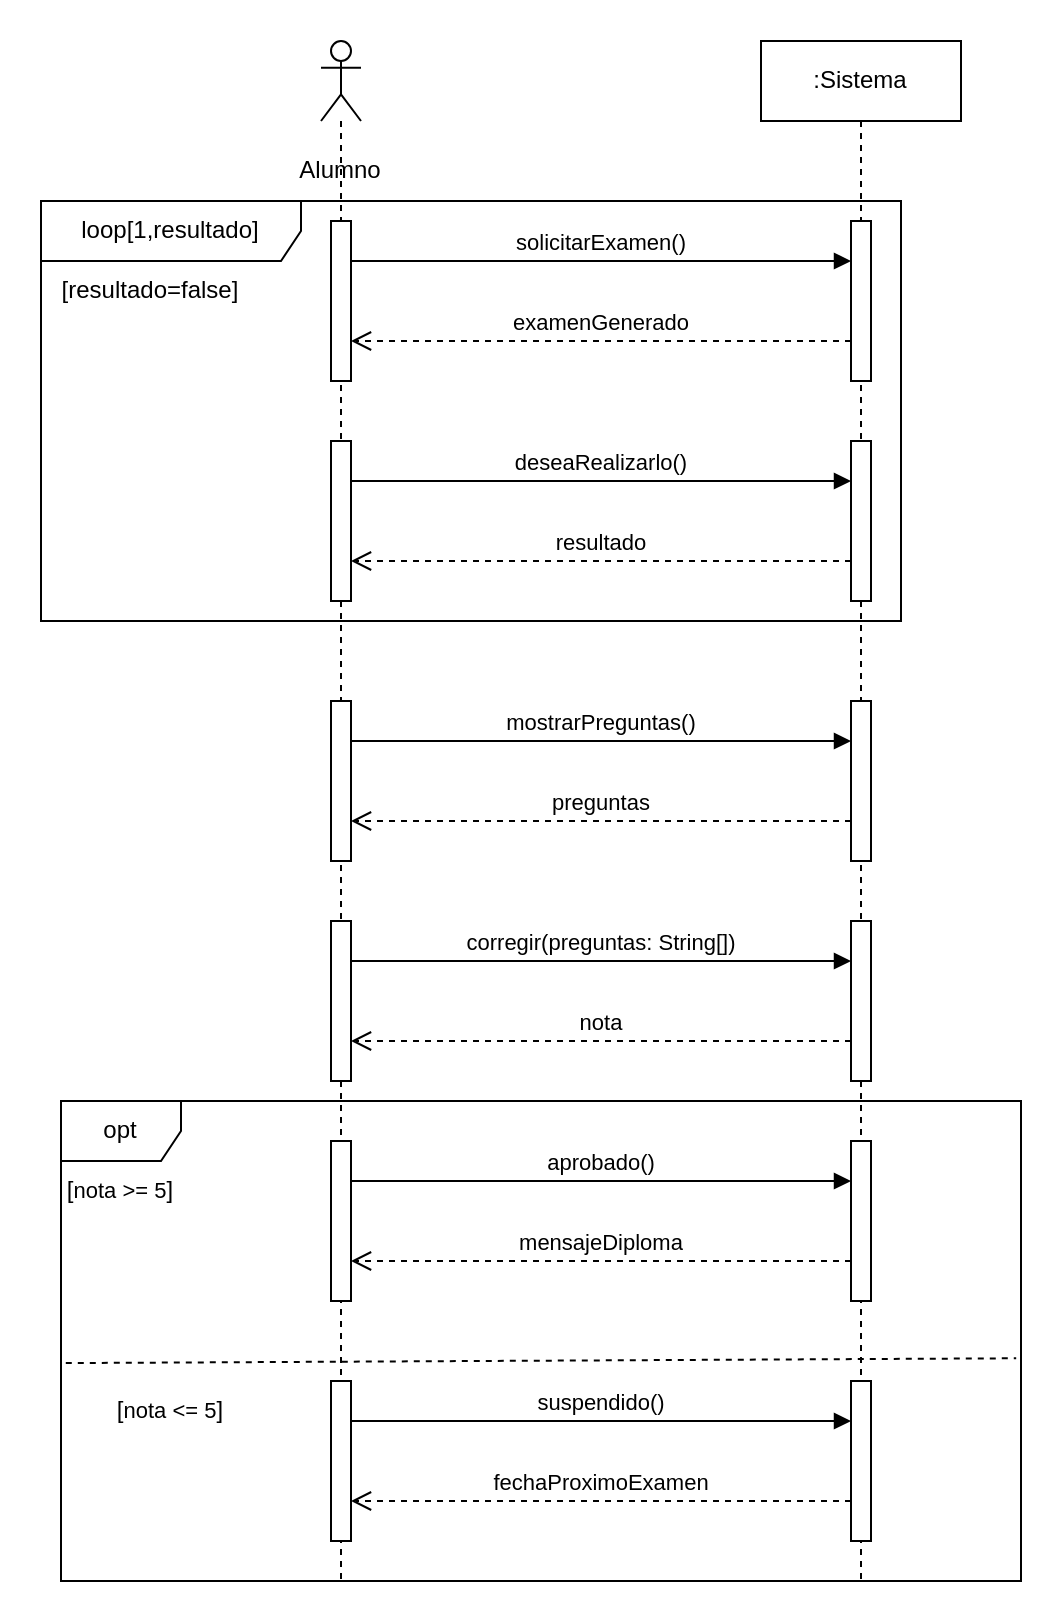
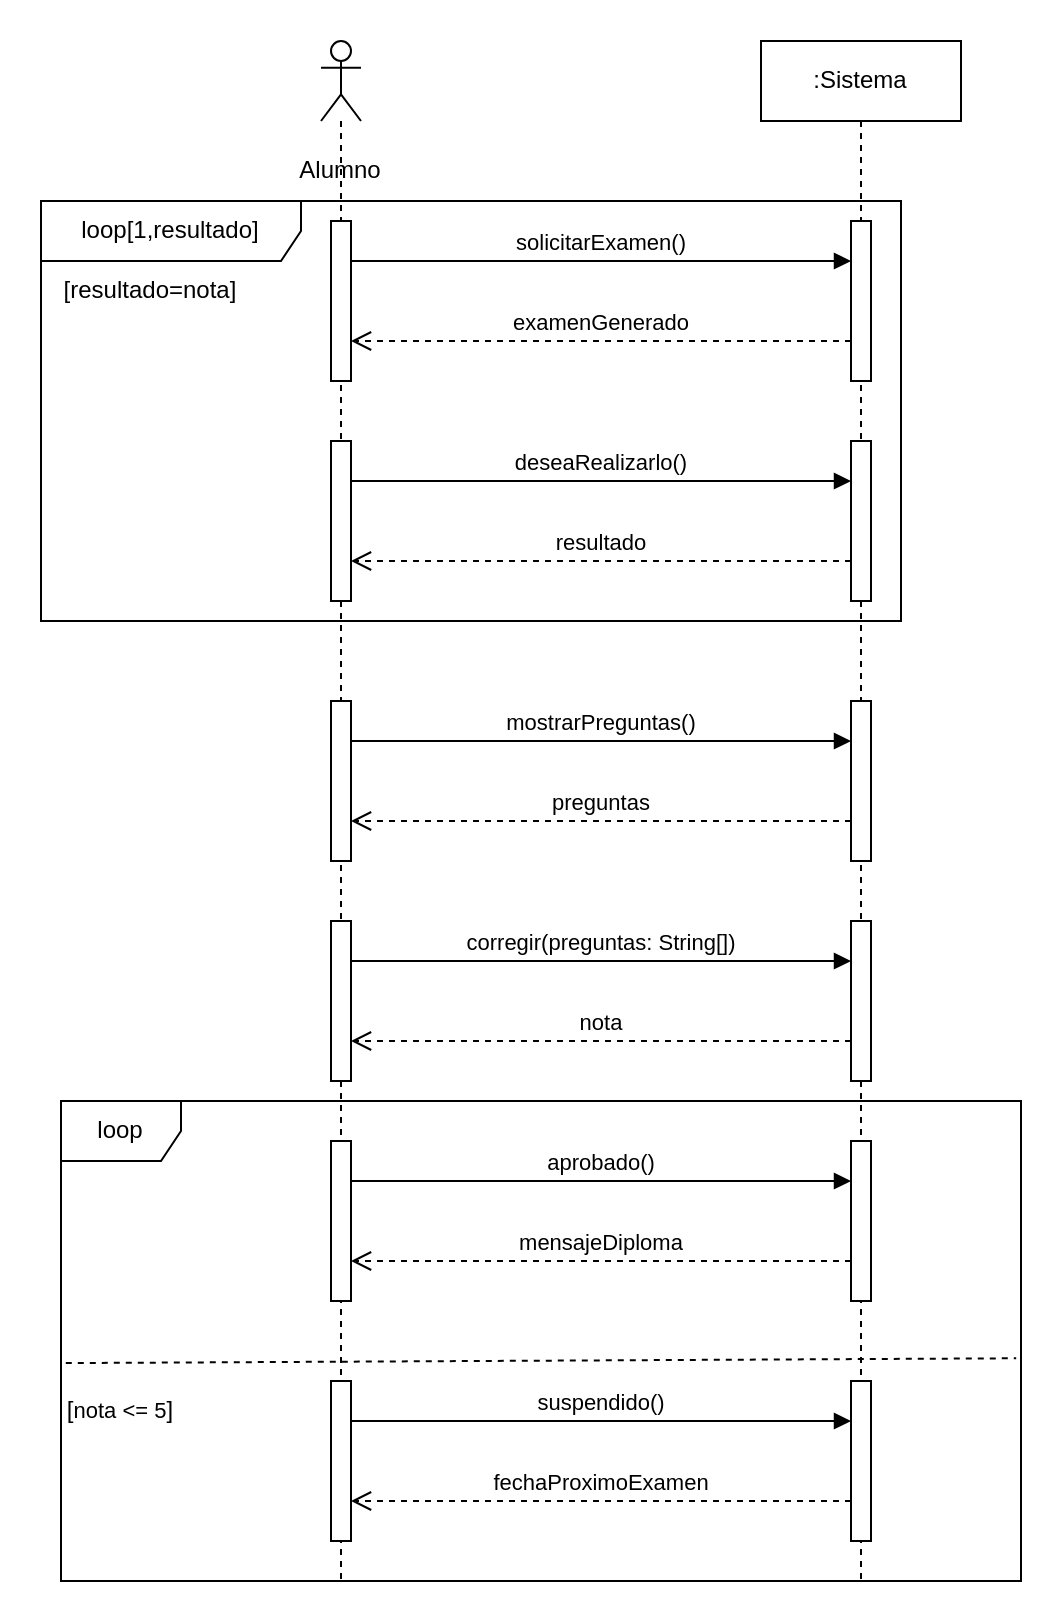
node "[resultado=false]": label "[resultado=false]" -> "[resultado=nota]"
node "opt": label "opt" -> "loop"
node "[nota >= 5]": removed
node "[nota <= 5]": moved (171, 1411) -> (121, 1411)
